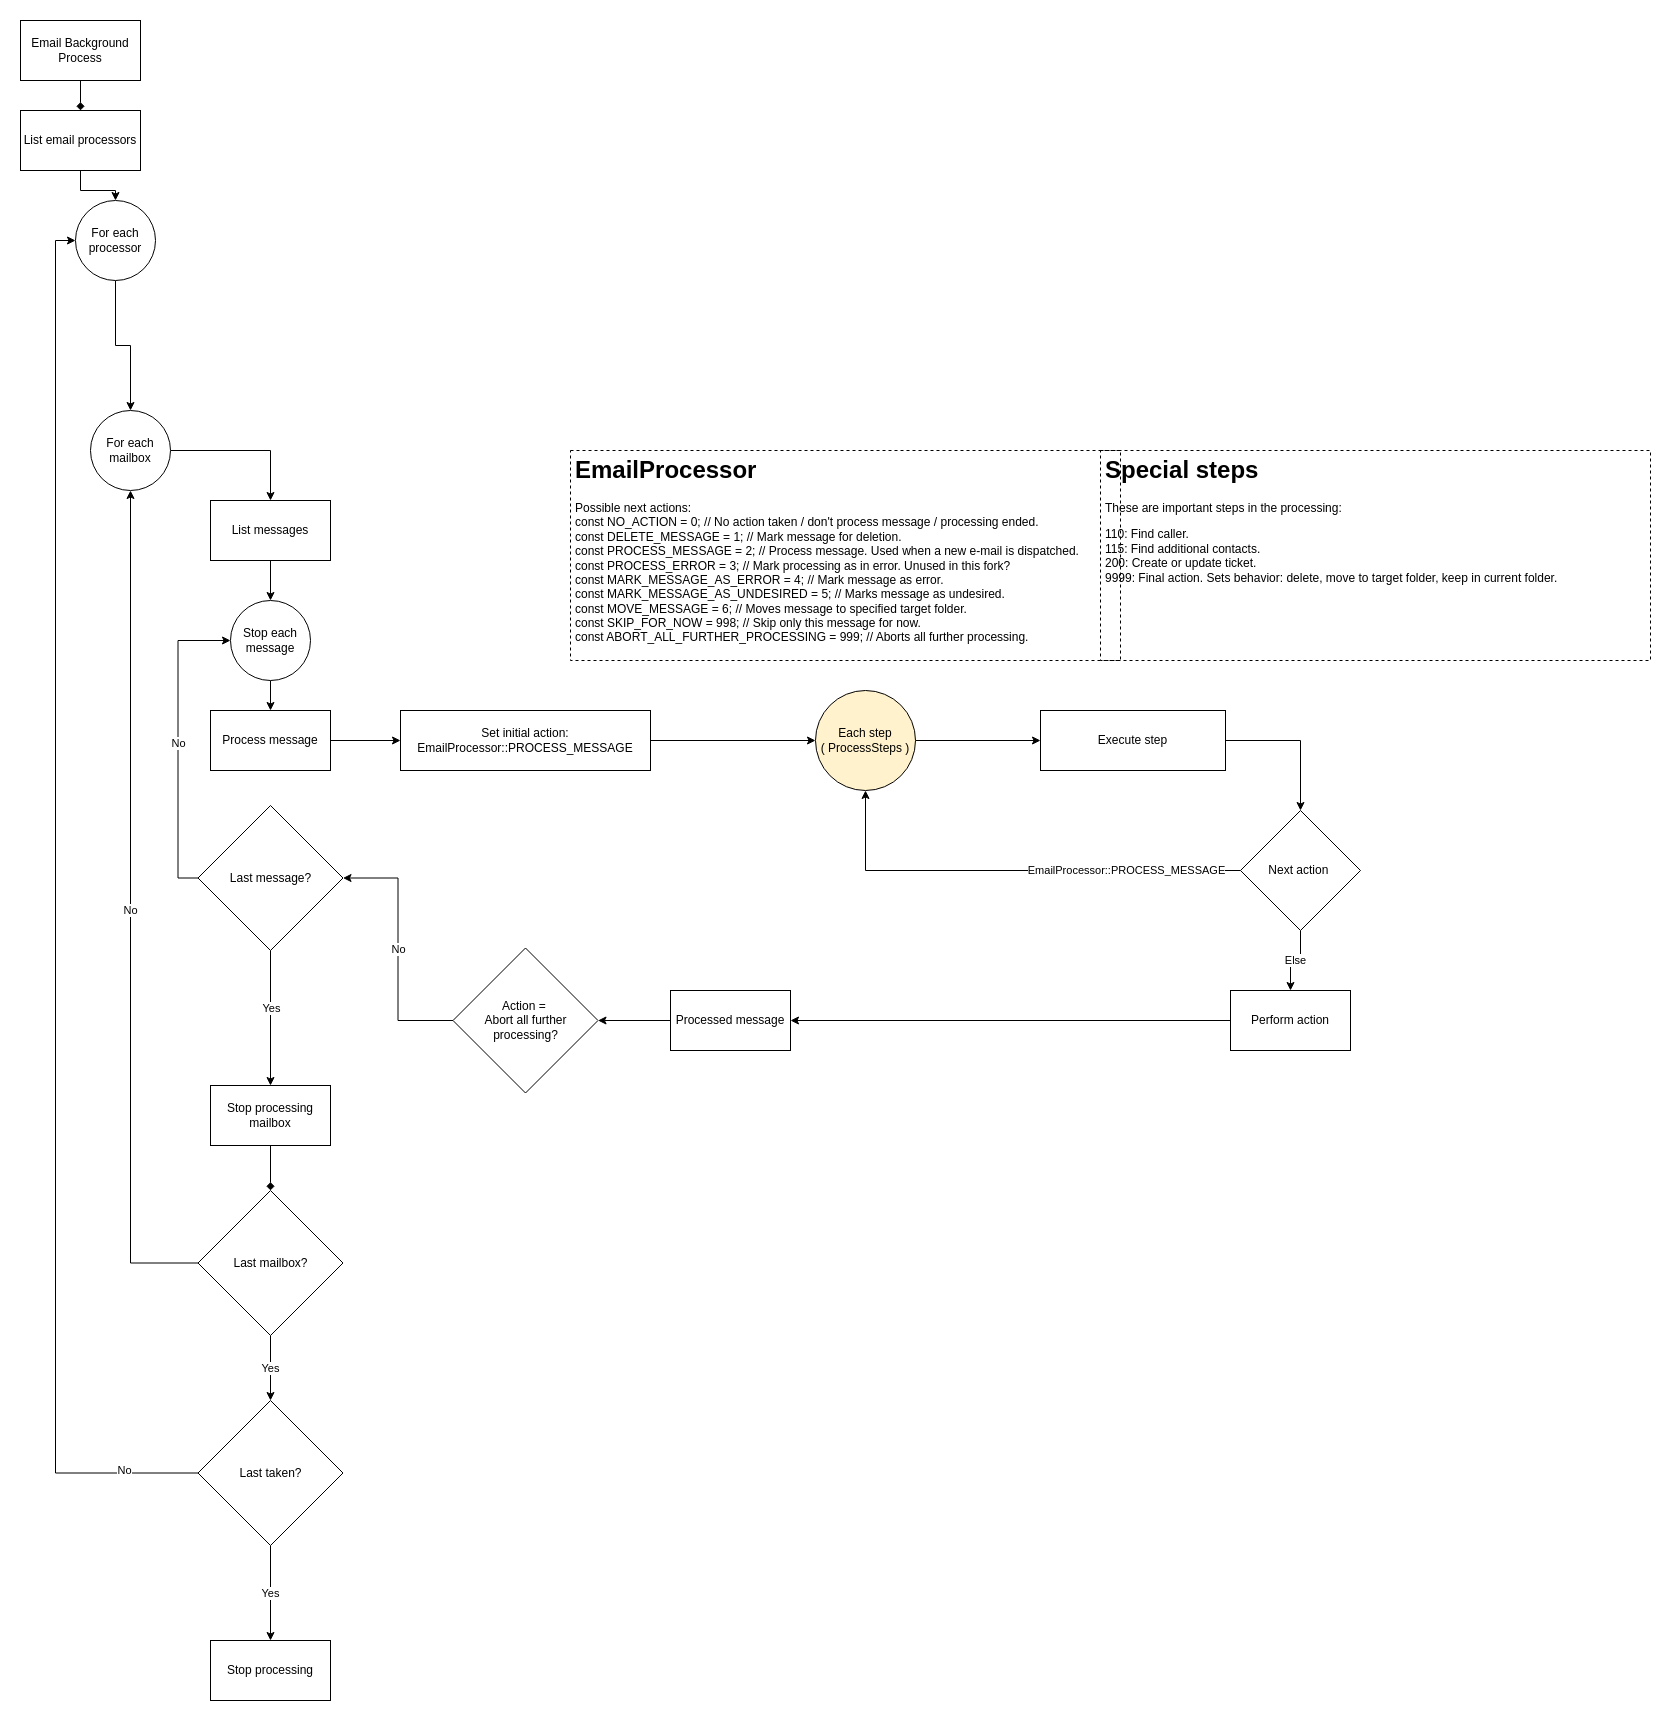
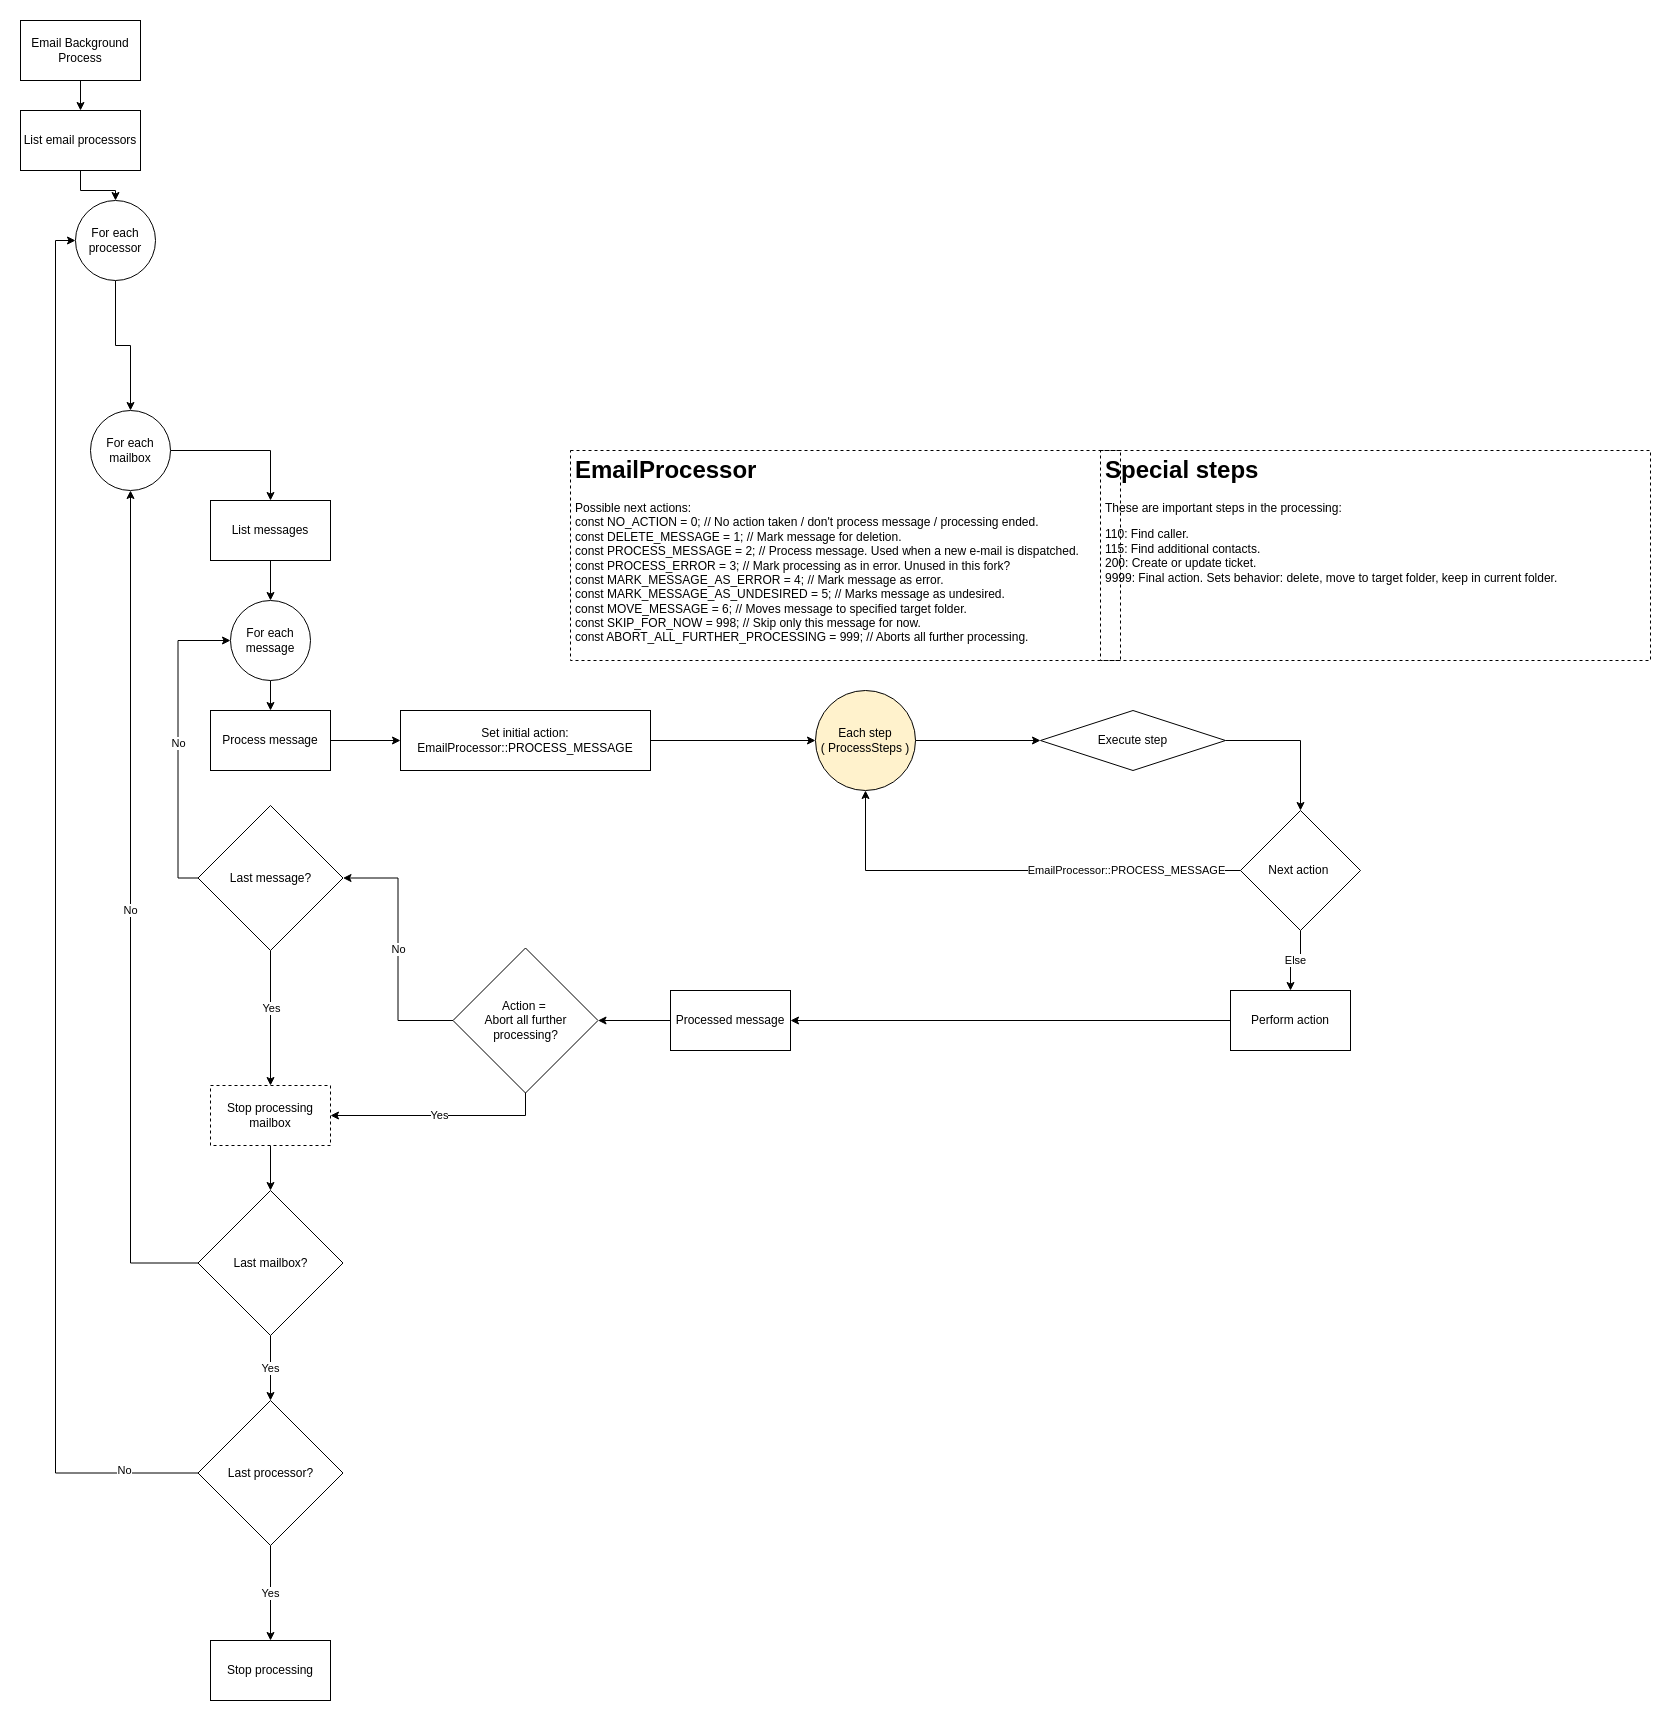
edge "Email Background Process" -> "List email processors": arrowhead diamond -> classic
node "Stop each message": label "Stop each message" -> "For each message"
node "Execute step": shape rectangle -> diamond
node "Stop processing mailbox": style solid -> dashed
edge "Action = Abort all further processing?" -> "Stop processing mailbox": added, label "Yes"
edge "Stop processing mailbox" -> "Last mailbox?": arrowhead diamond -> classic
node "Last taken?": label "Last taken?" -> "Last processor?"
